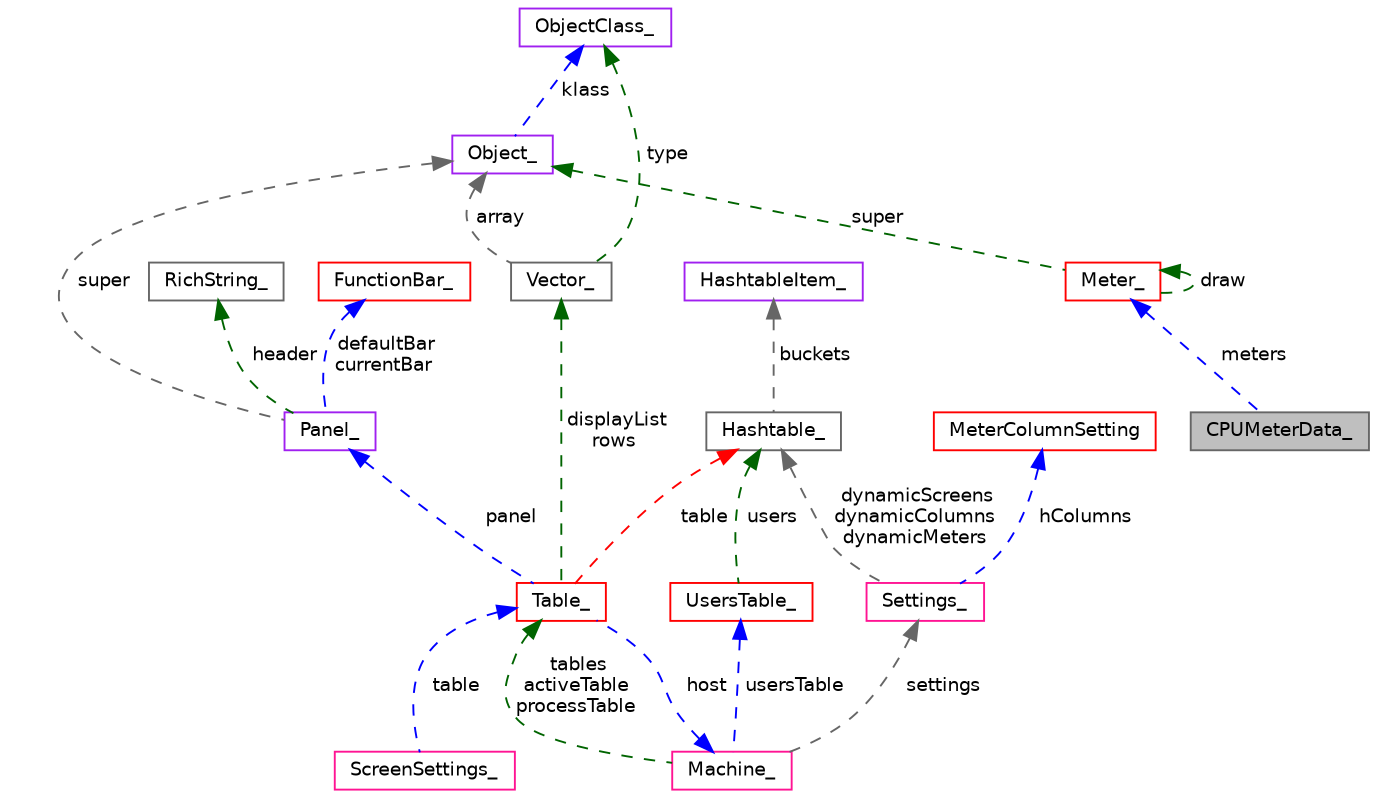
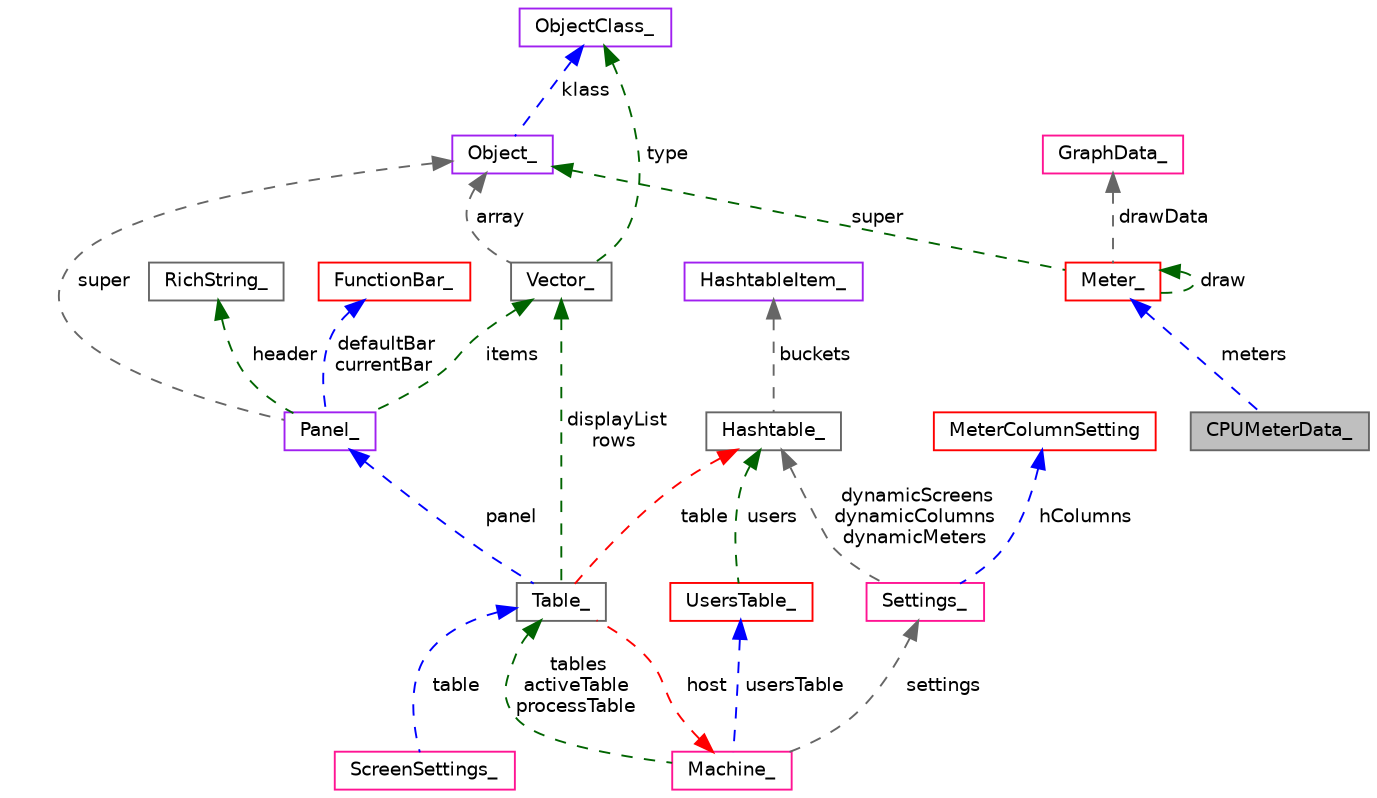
node "GraphData_": added
edge "Panel_" -> "Vector_": added, label "items"
node "Table_": color red -> gray40
edge "Table_" -> "Machine_": color blue -> red
